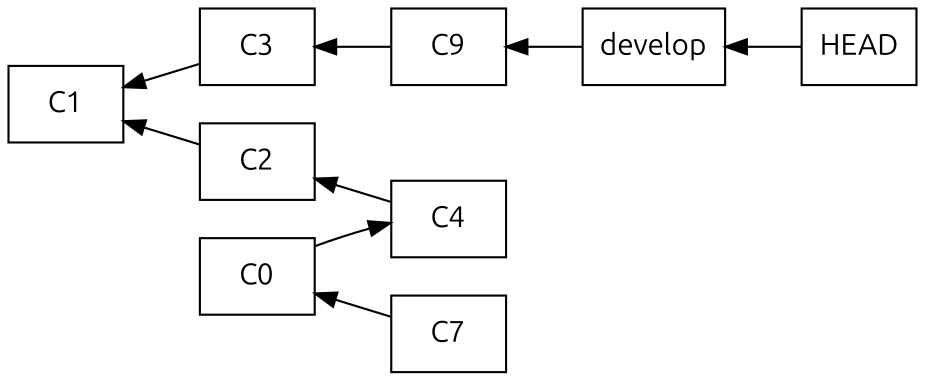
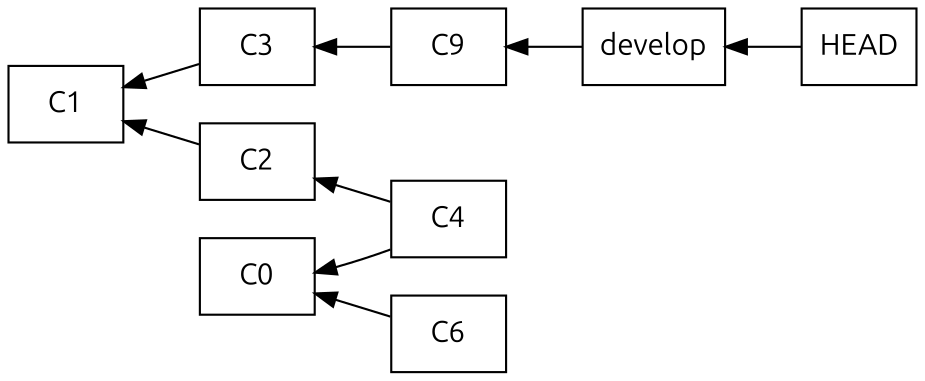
edge "C0" -> "C4": reversed
node "C7": label "C7" -> "C6"
